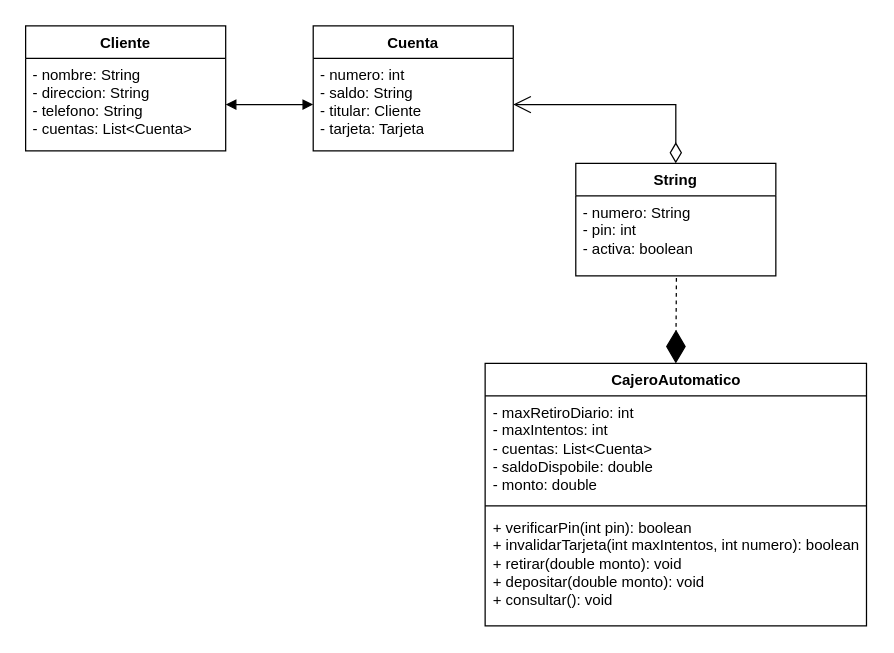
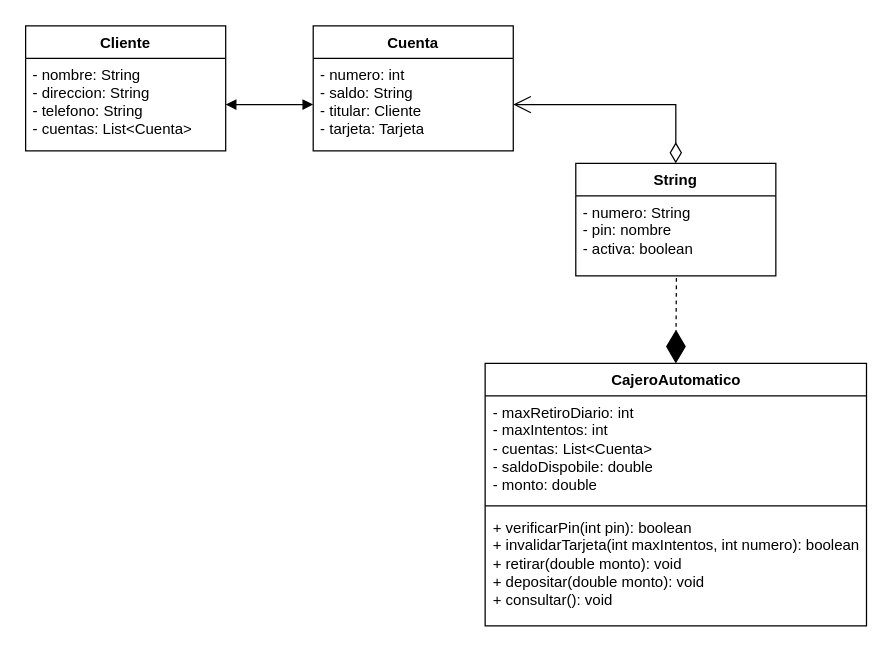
node "- numero: String - pin: int - activa: boolean": label "- numero: String - pin: int - activa: boolean" -> "- numero: String - pin: nombre - activa: boolean"
